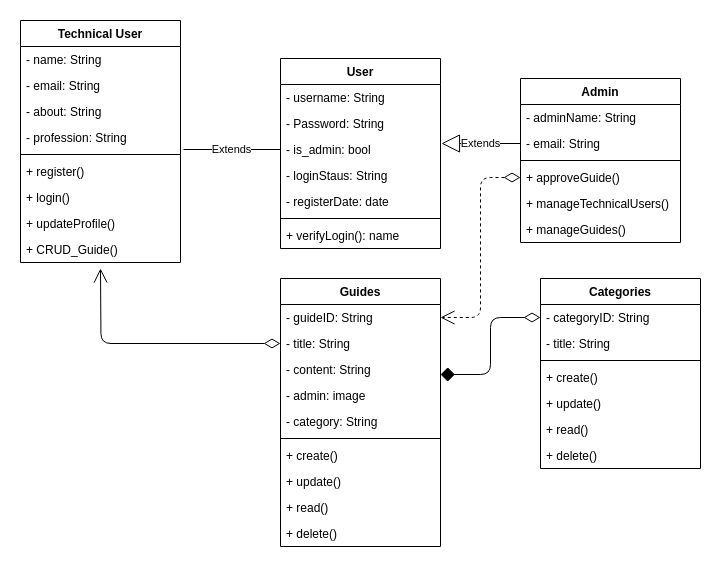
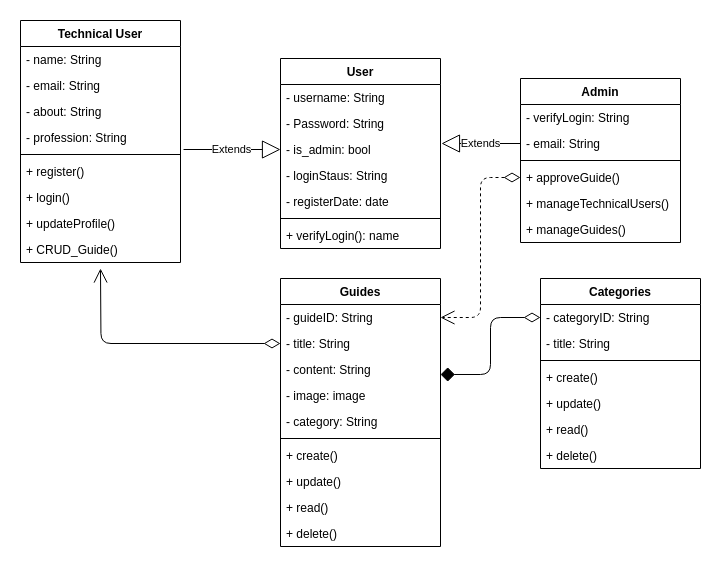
node "- adminName: String": label "- adminName: String" -> "- verifyLogin: String"
edge "- profession: String" -- "- is_admin: bool": arrowhead none -> block
node "- admin: image": label "- admin: image" -> "- image: image"
